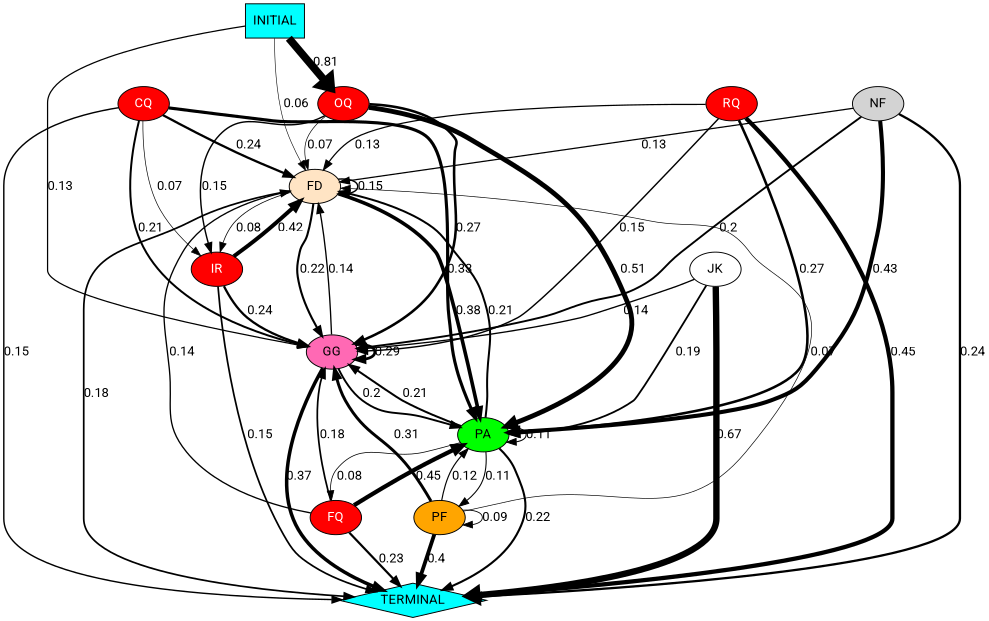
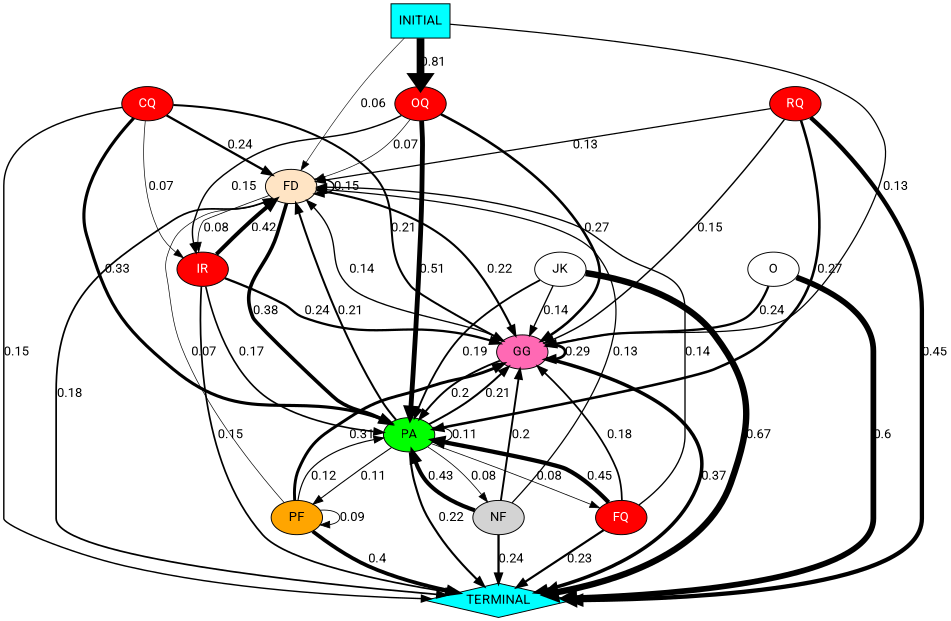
node "O": added
edge "IR" -> "PA": added, label "0.17"
edge "PA" -> "NF": added, label "0.08"
